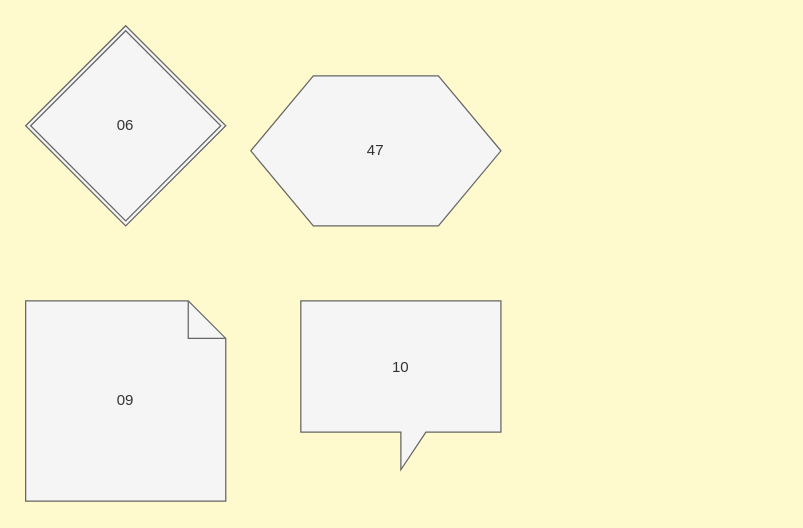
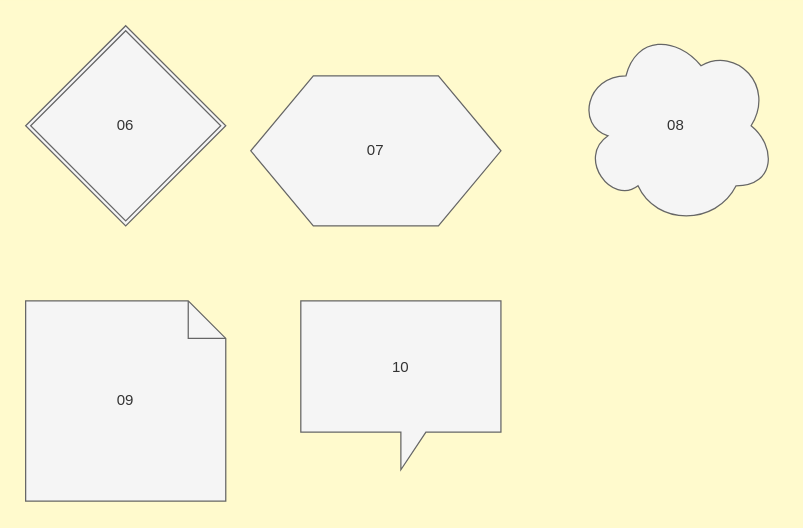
node "08": added
node "47": label "47" -> "07"
